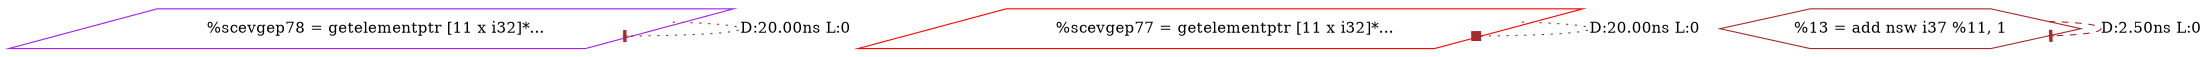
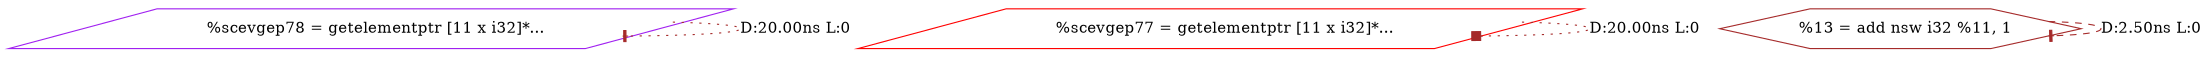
node "%13 = add nsw i37 %11, 1": label "%13 = add nsw i37 %11, 1" -> "%13 = add nsw i32 %11, 1"
